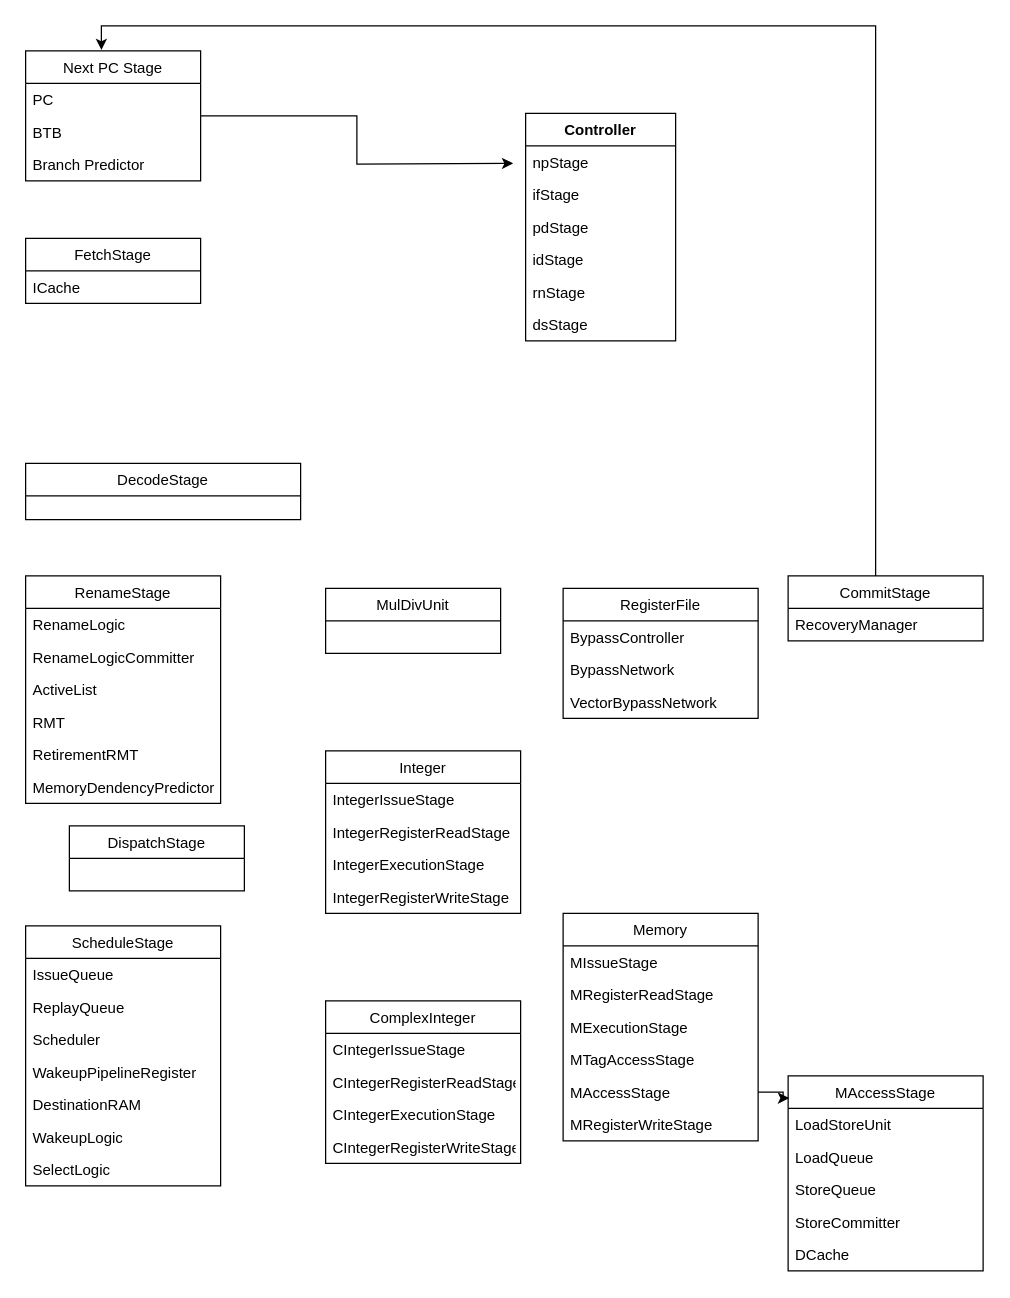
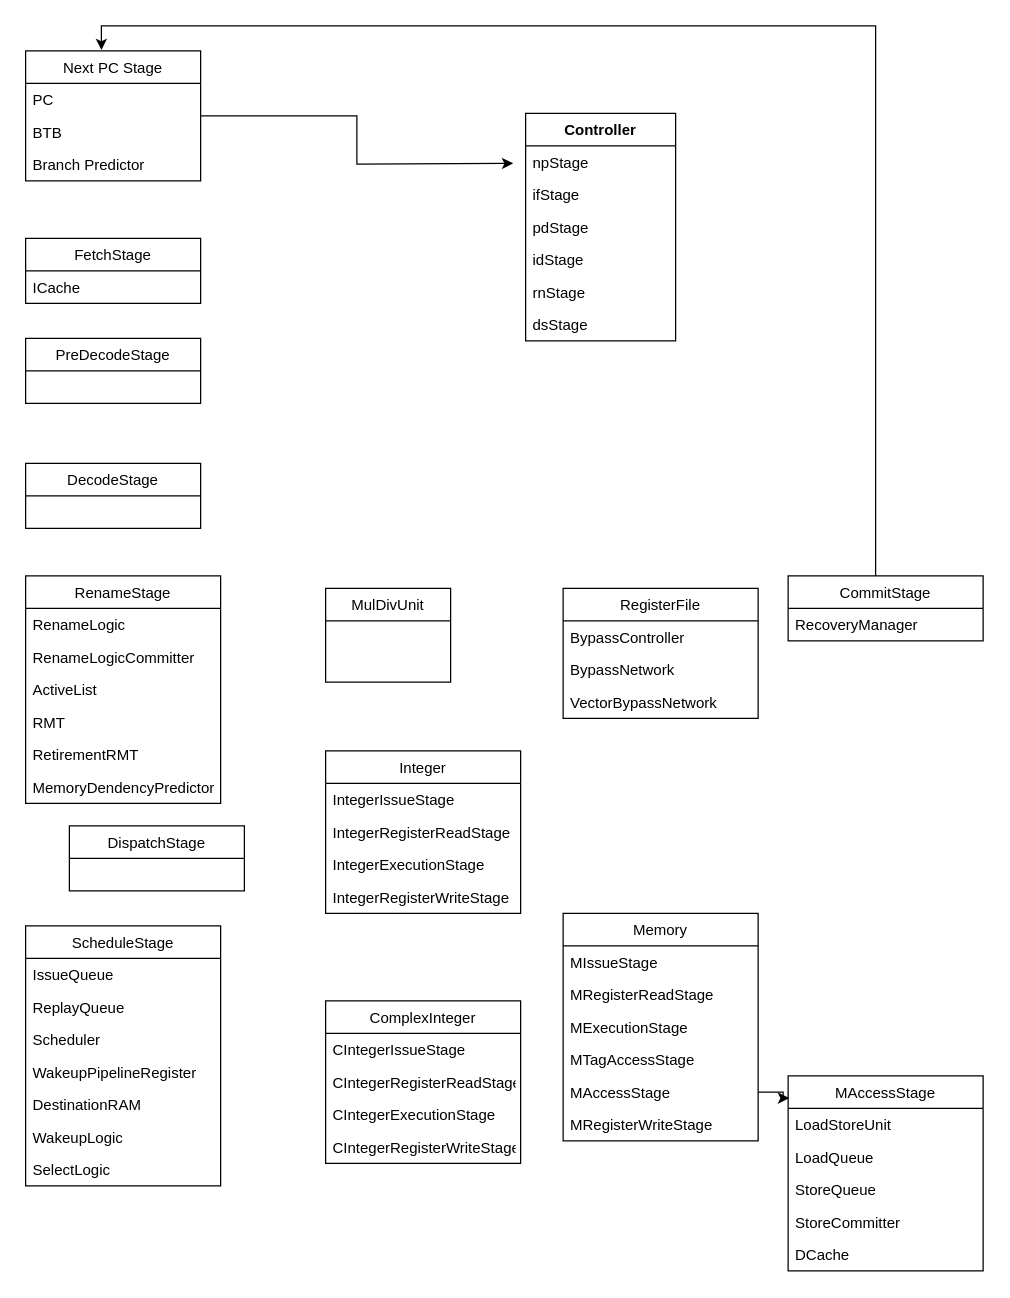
node "PreDecodeStage": added
node "DecodeStage": size 275x56 -> 175x65
node "MulDivUnit": size 175x65 -> 125x94
